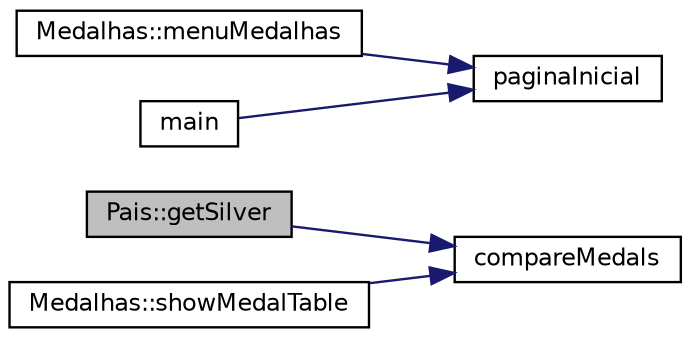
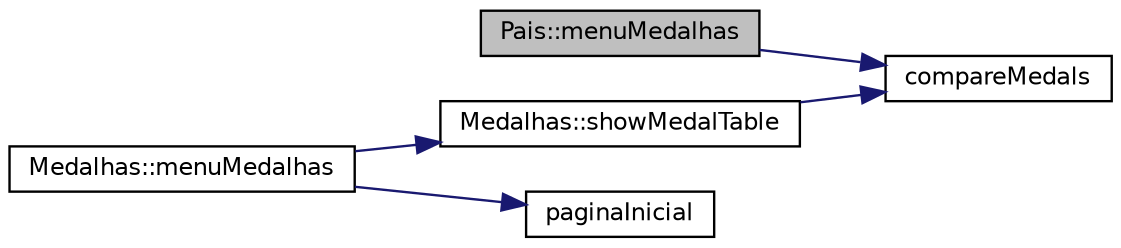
node "main": removed
edge "Medalhas::menuMedalhas" -> "Medalhas::showMedalTable": added
node "Pais::getSilver": label "Pais::getSilver" -> "Pais::menuMedalhas"
